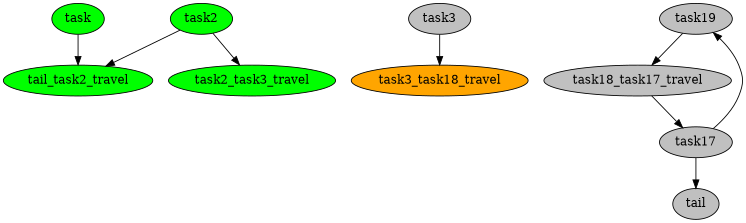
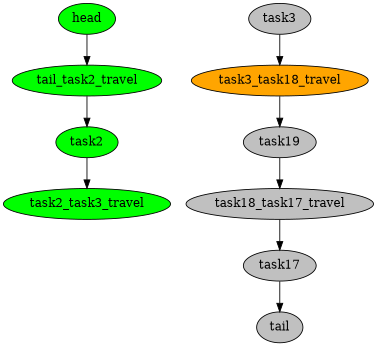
node "task": label "task" -> "head"
edge "task2" -> "tail_task2_travel": reversed
edge "task17" -> "task19": now "task3_task18_travel" -> "task19"
